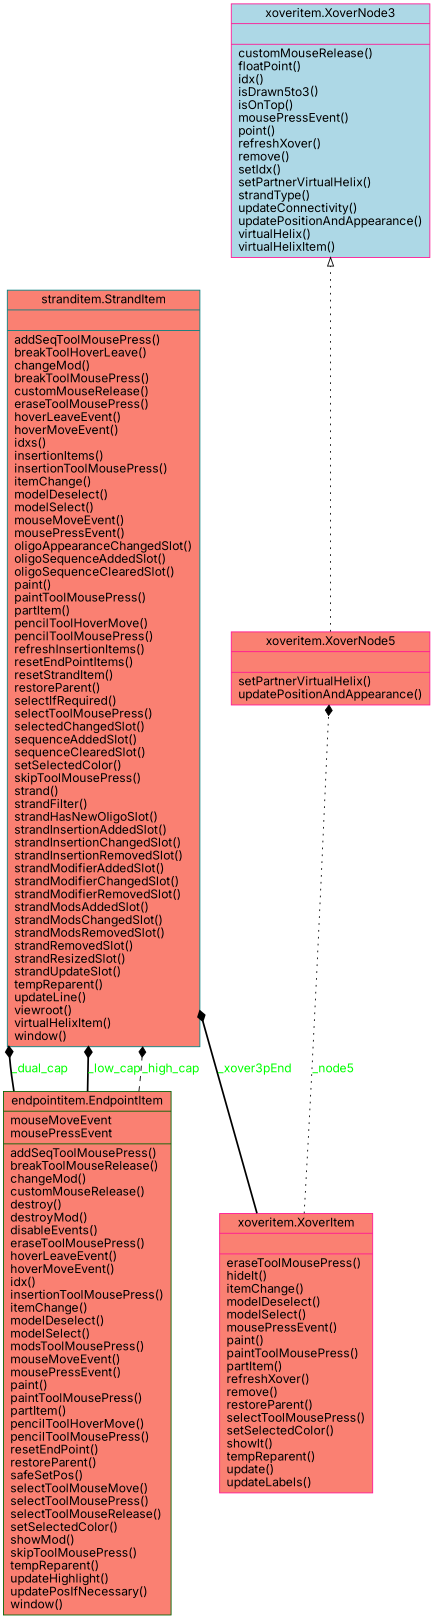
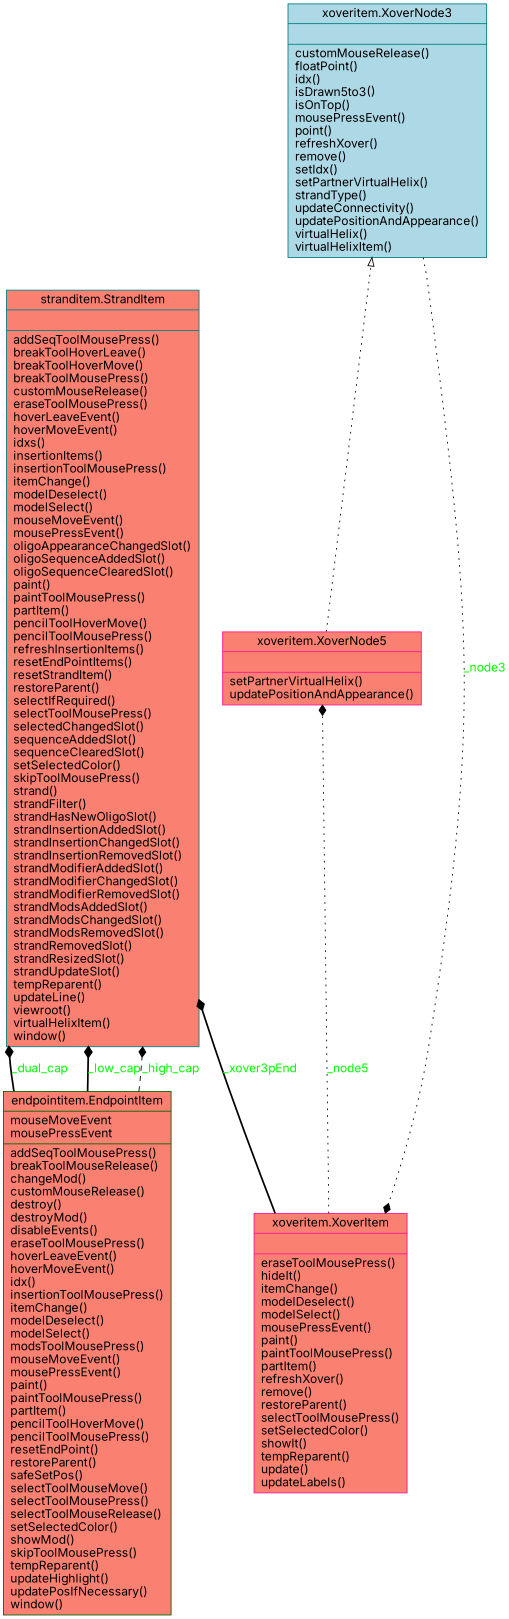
node "xoveritem.XoverNode3": color deeppink -> teal
node "stranditem.StrandItem": text "changeMod()" -> "breakToolHoverMove()"
edge "xoveritem.XoverNode3" -> "xoveritem.XoverItem": added, label "_node3"
